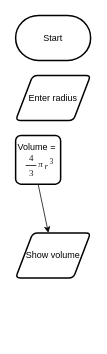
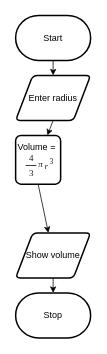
edge "Start" -> "Enter radius": added
edge "Enter radius" -> "Volume = 4 3 π r 3": added
edge "Show volume" -> "Stop": added
node "Stop": added
